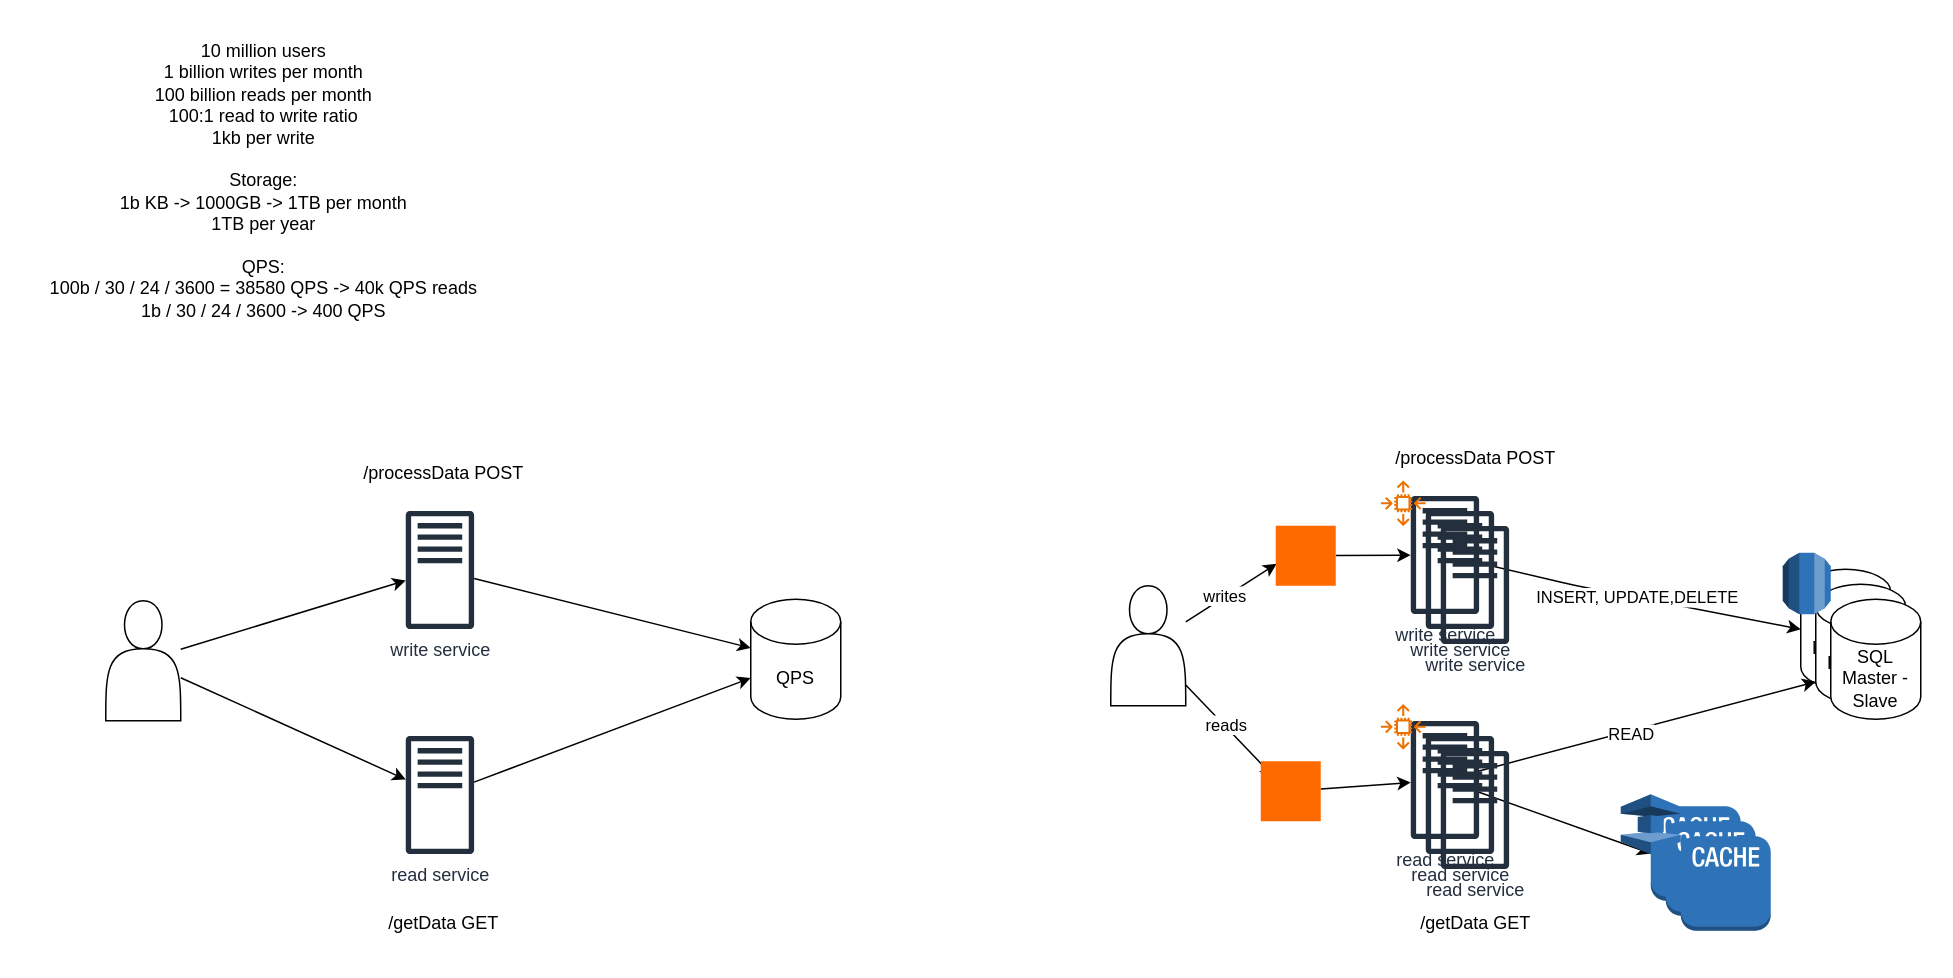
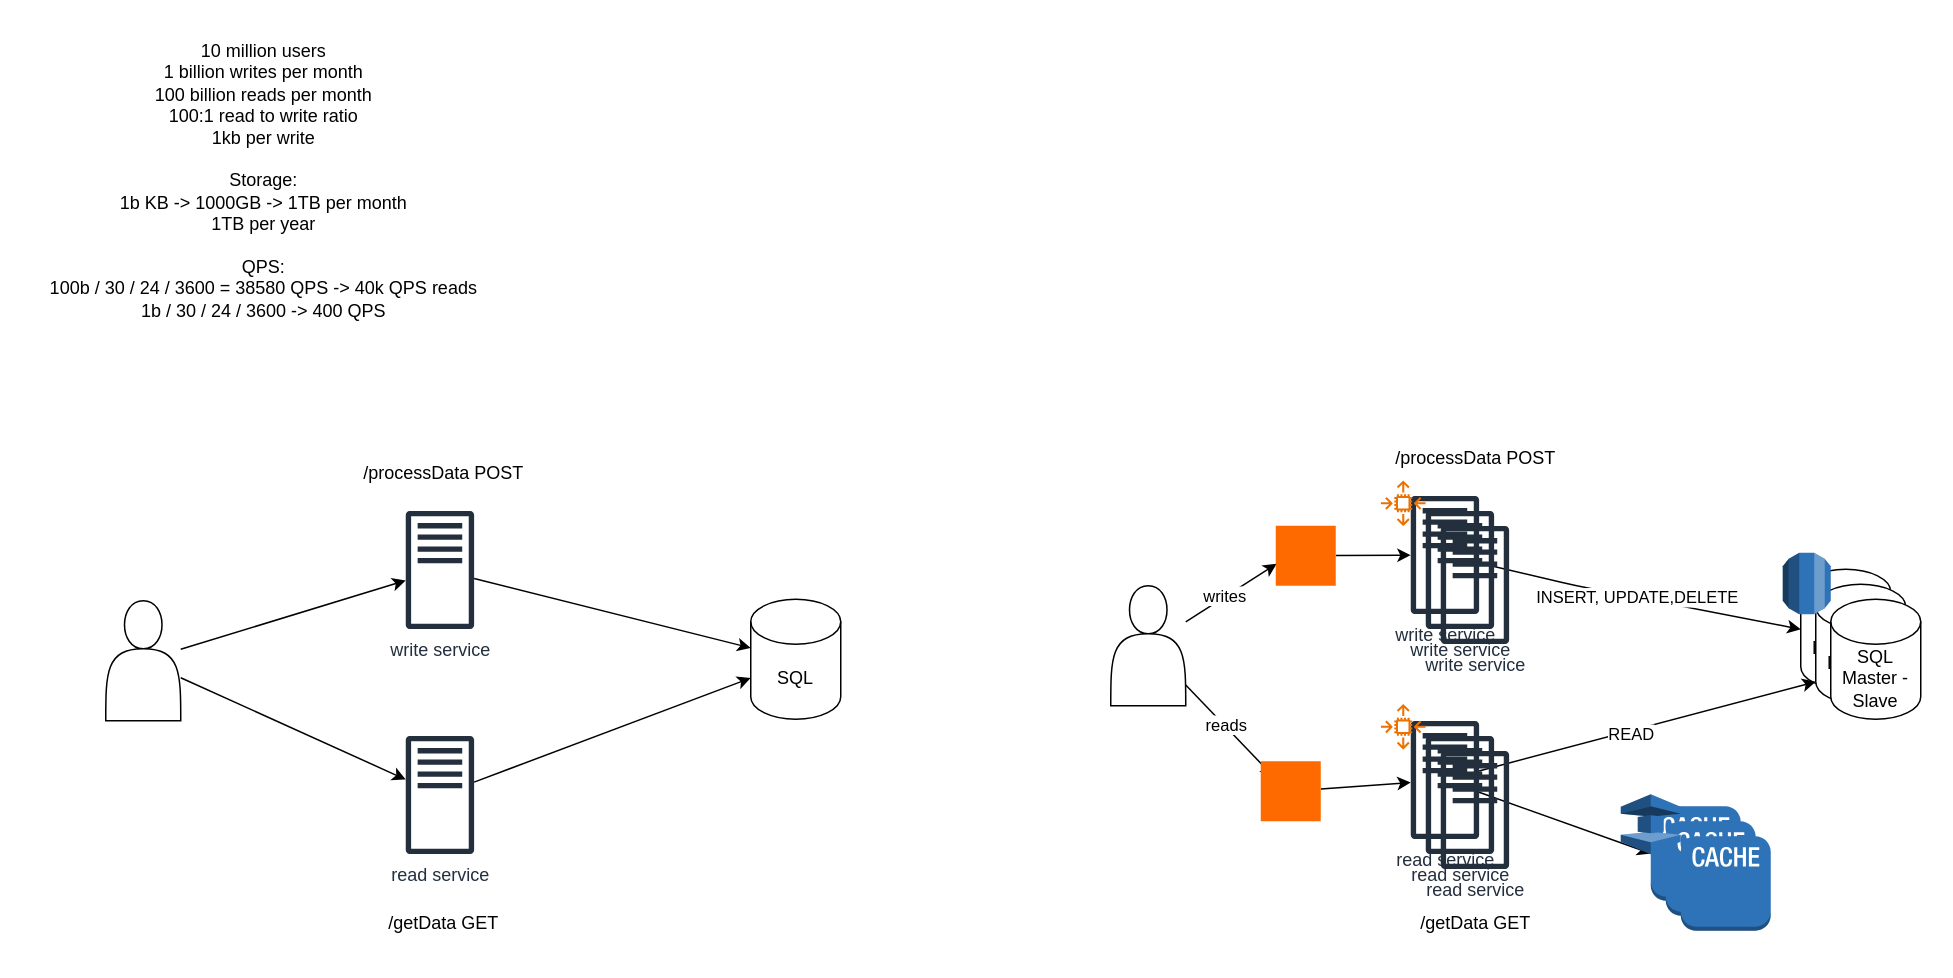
node "QPS": label "QPS" -> "SQL"
